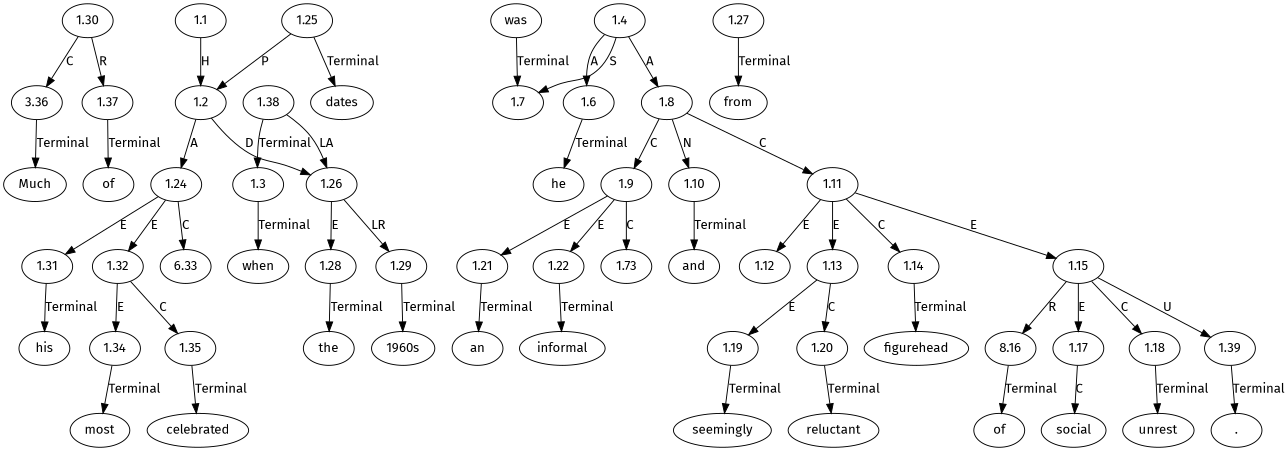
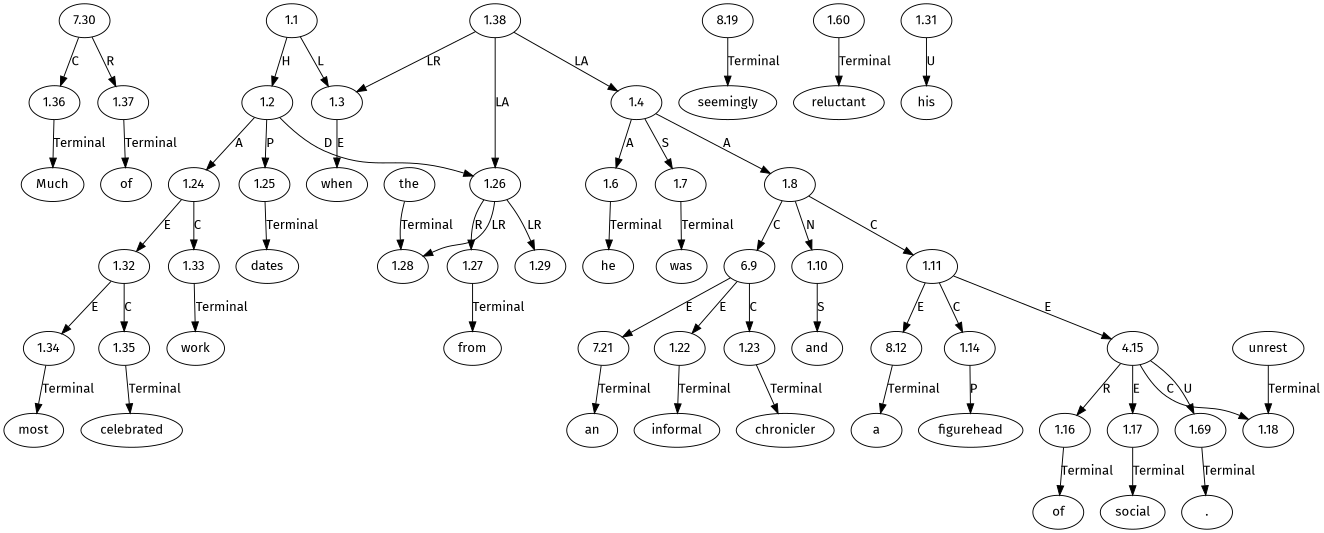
node "1.30": label "1.30" -> "7.30"
edge "1.1" -> "1.3": added, label "L"
edge "was" -> "1.7": reversed
edge "1.25" -> "1.2": reversed
edge "1.38" -> "1.4": added, label "LA"
node "3.36": label "3.36" -> "1.36"
edge "1.38" -> "1.3": label "Terminal" -> "LR"
node "1.9": label "1.9" -> "6.9"
edge "1.26" -> "1.27": added, label "R"
edge "1.24" -> "1.31": removed, label "E"
edge "1.3" -> "when": label "Terminal" -> "E"
edge "1.26" -> "1.28": label "E" -> "LR"
edge "1.10" -> "and": label "Terminal" -> "S"
node "6.33": label "6.33" -> "1.33"
node "1.21": label "1.21" -> "7.21"
node "1.73": label "1.73" -> "1.23"
node "1.12": label "1.12" -> "8.12"
node "1.13": removed
node "1.15": label "1.15" -> "4.15"
edge "1.28" -> "the": reversed
edge "1.31" -> "his": label "Terminal" -> "U"
edge "1.14" -> "figurehead": label "Terminal" -> "P"
node "work": added
node "1960s": removed
node "1.19": label "1.19" -> "8.19"
node "1.20": label "1.20" -> "1.60"
node "8.16": label "8.16" -> "1.16"
node "1.39": label "1.39" -> "1.69"
edge "1.18" -> "unrest": reversed
edge "1.17" -> "social": label "C" -> "Terminal"
node "chronicler": added
node "a": added
